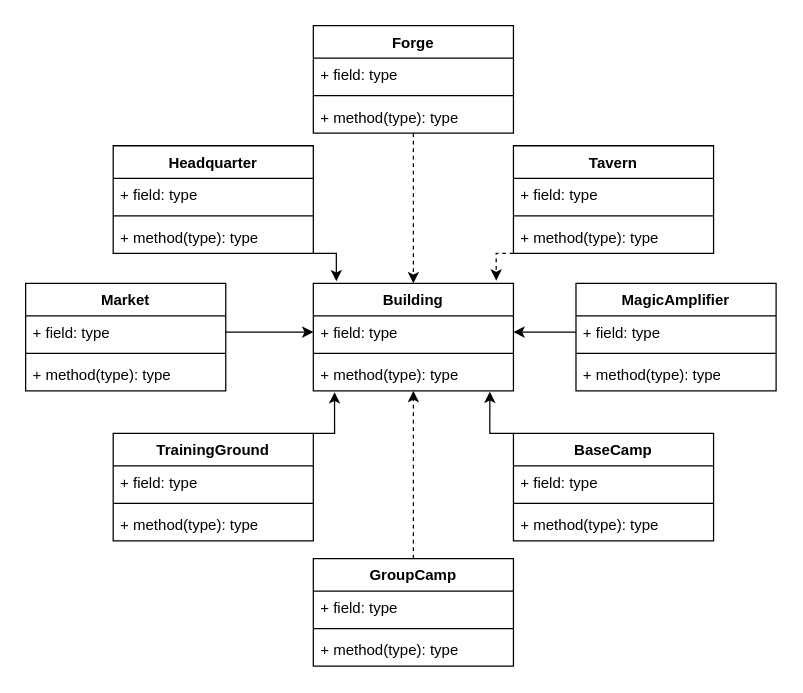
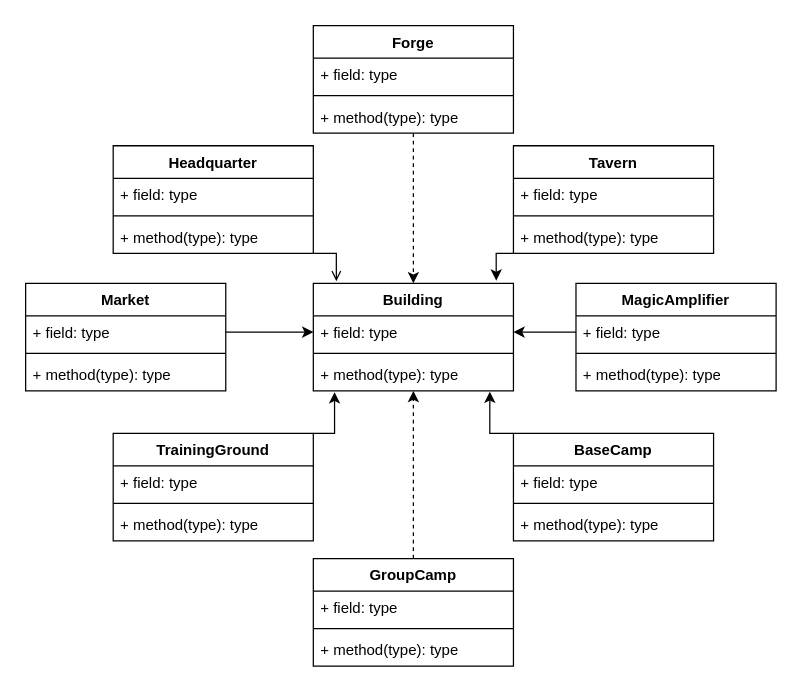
edge "Tavern" -> "Building": style dashed -> solid
edge "Headquarter" -> "Building": arrowhead classic -> open
